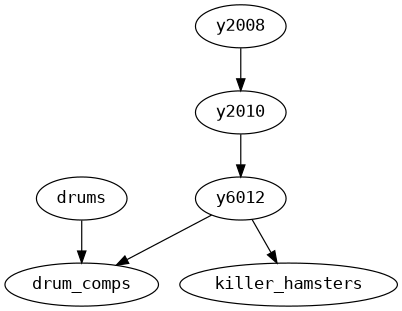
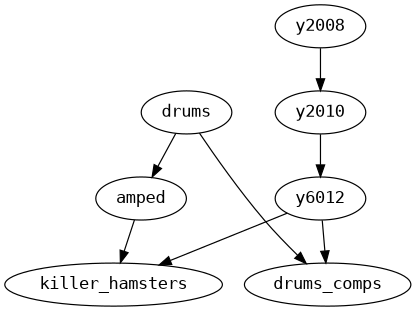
node "amped": added
node "drum_comps": label "drum_comps" -> "drums_comps"
